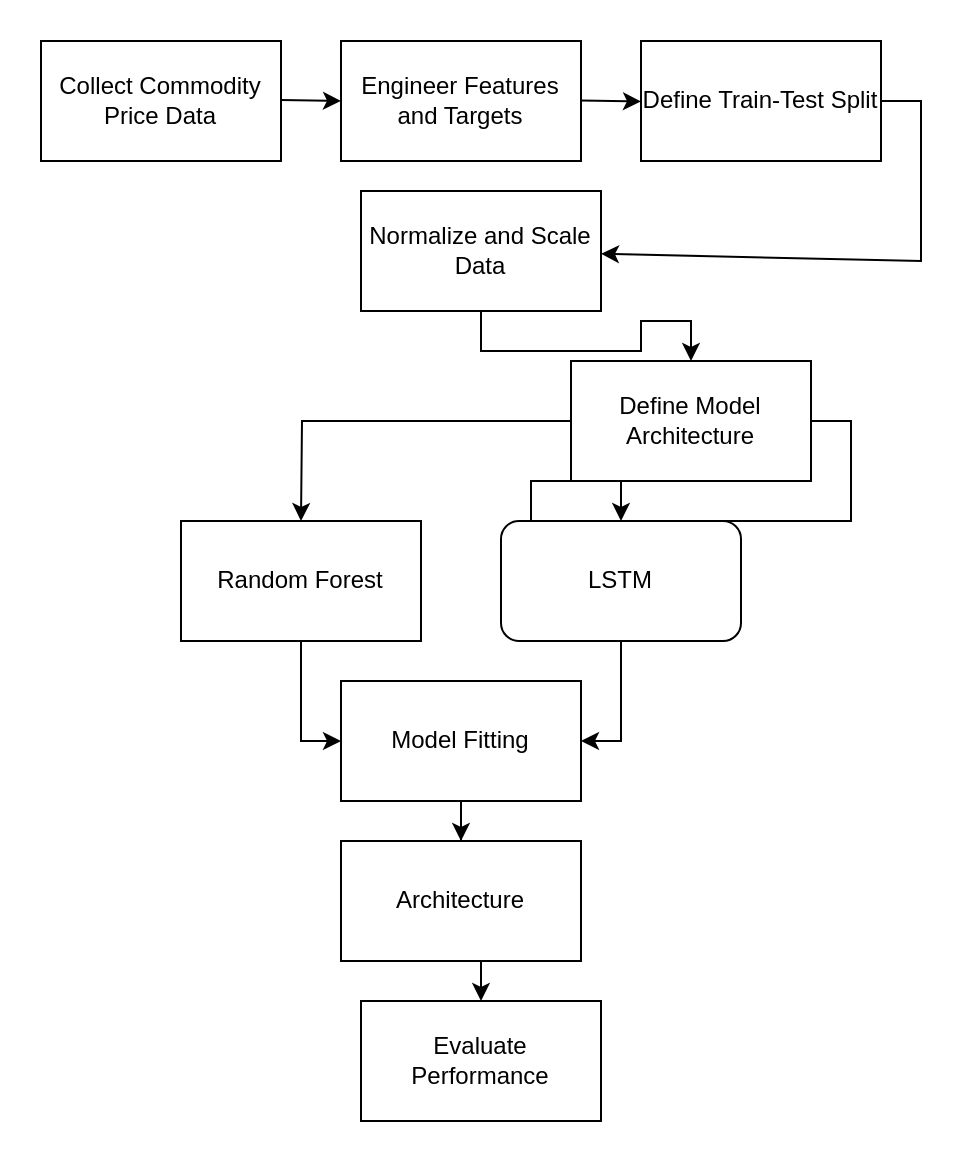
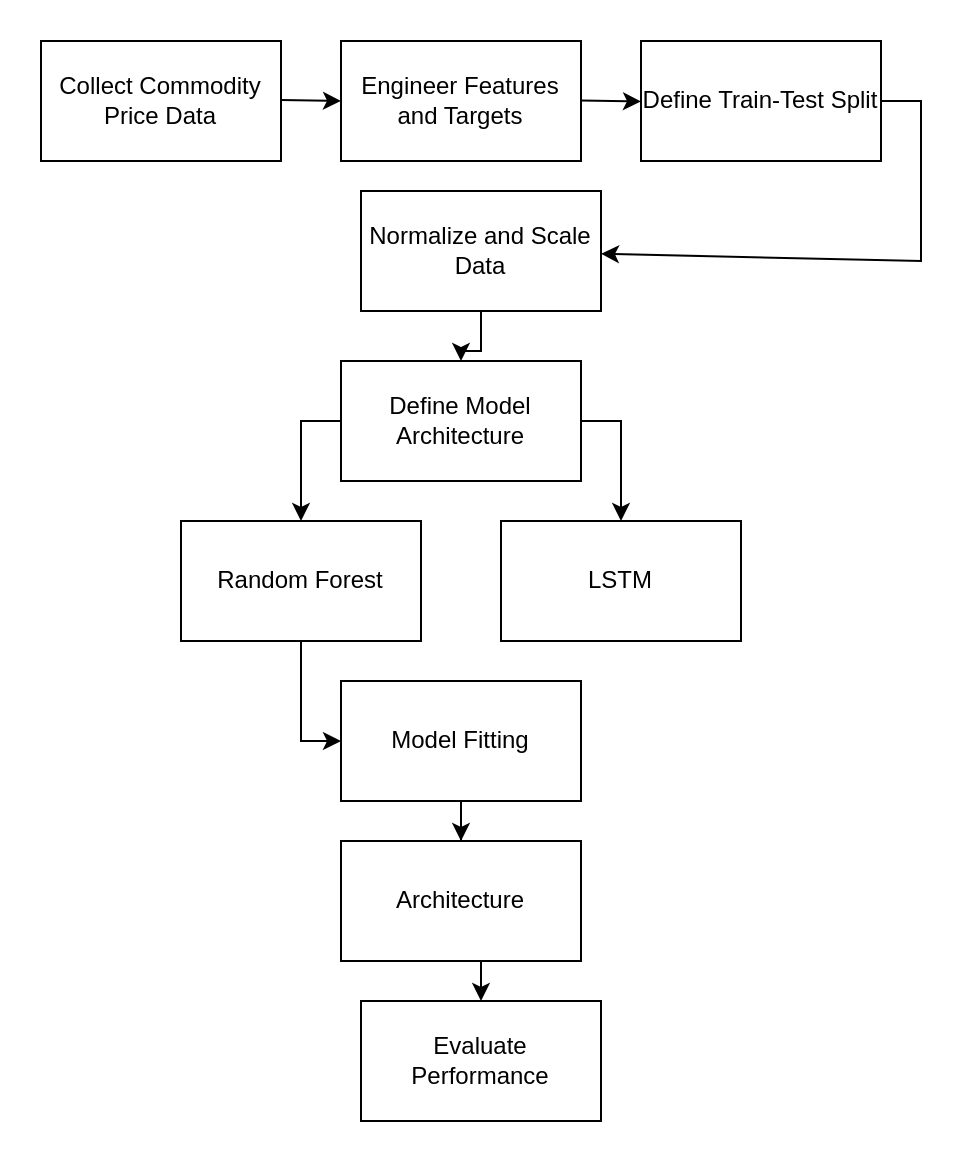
node "Define Model Architecture": moved (691, 421) -> (461, 421)
node "LSTM": shape rounded rectangle -> rectangle
edge "LSTM" -> "Model Fitting": removed
